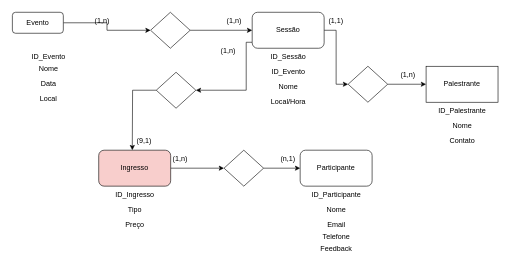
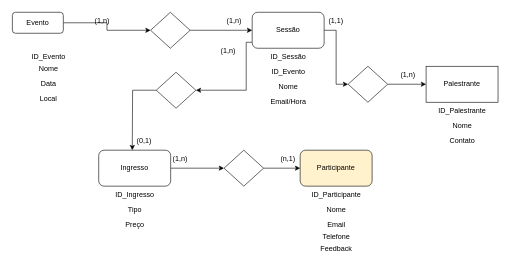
node "Local/Hora": label "Local/Hora" -> "Email/Hora"
node "(9,1)": label "(9,1)" -> "(0,1)"
node "Ingresso": fillcolor #f8cecc -> #ffffff
node "Participante": fillcolor #ffffff -> #fff2cc
